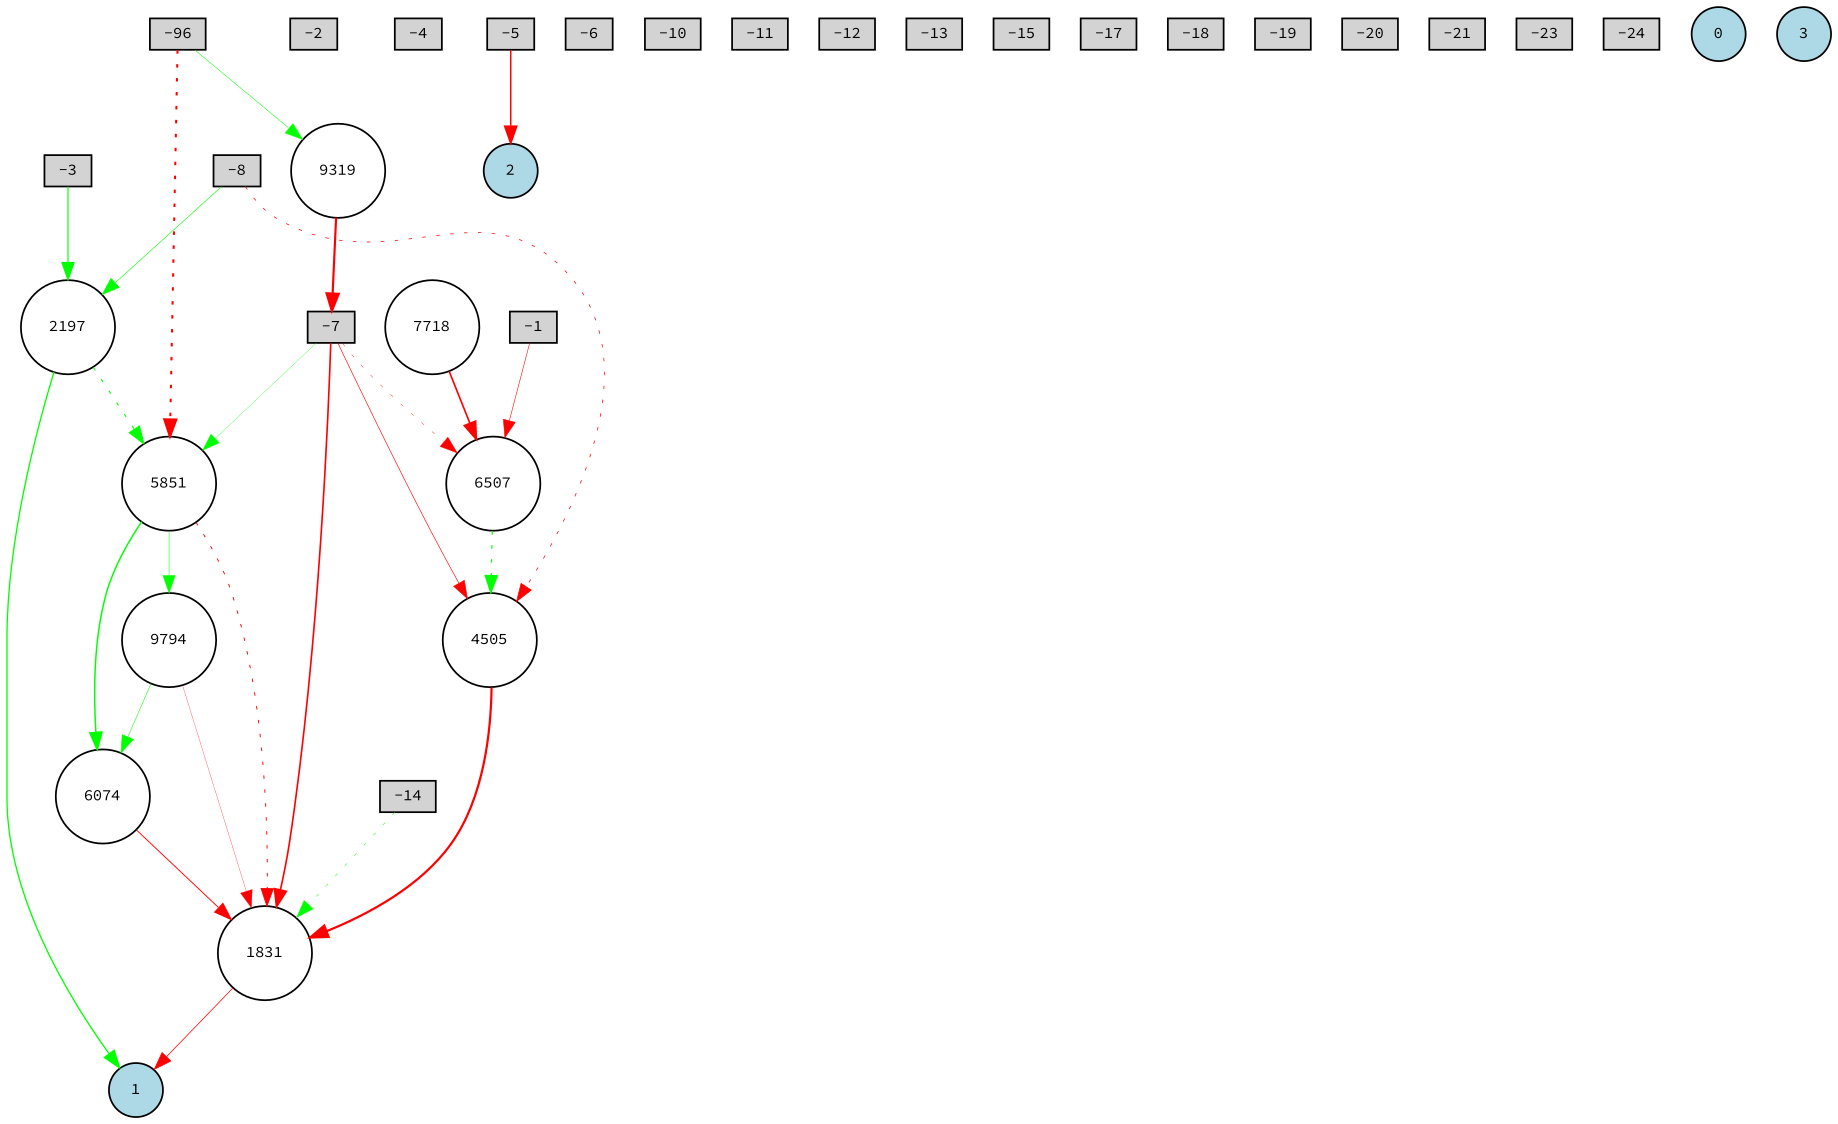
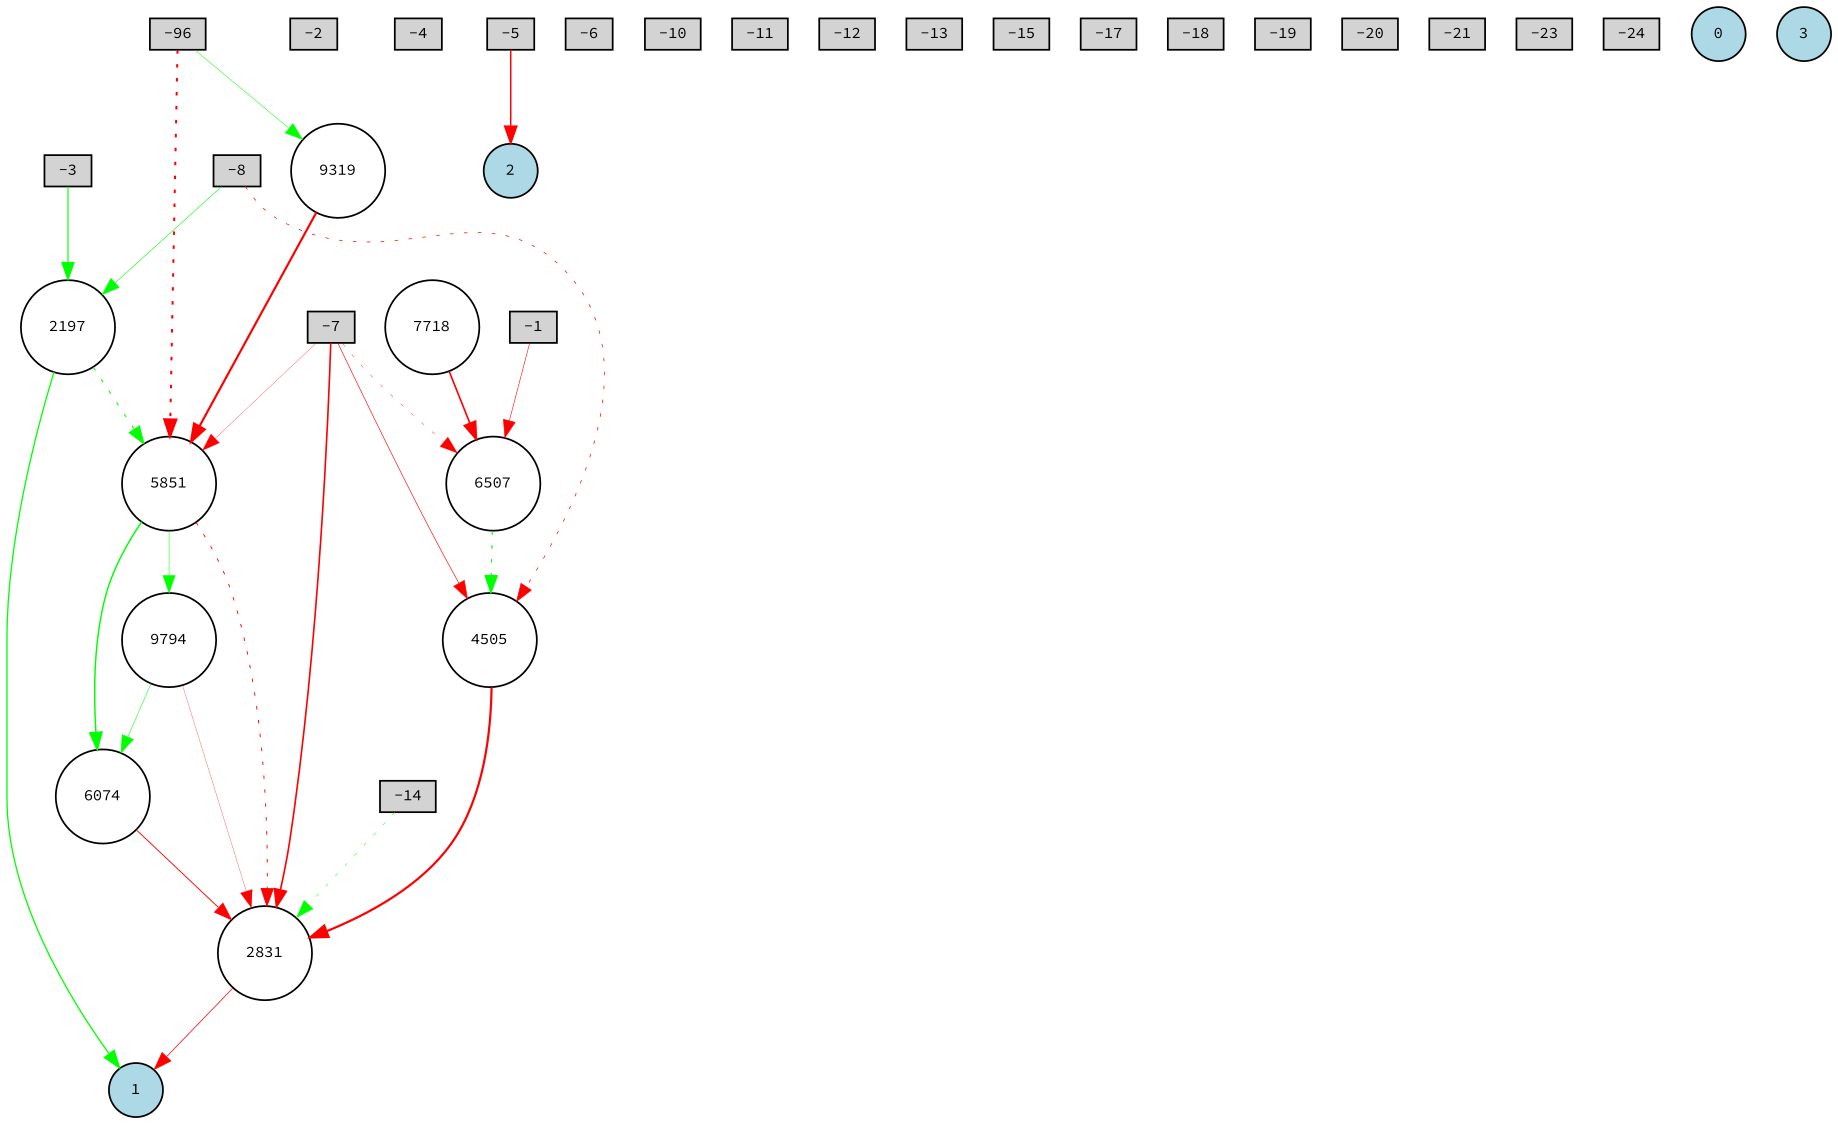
edge "9319" -> "-7": now "9319" -> "5851"
edge "-7" -> "5851": color green -> red
node "1831": label "1831" -> "2831"
